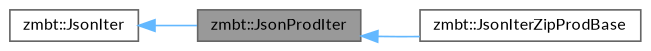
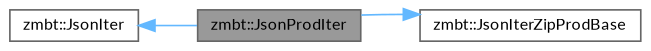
edge "zmbt::JsonIterZipProdBase" -> "zmbt::JsonProdIter": reversed
